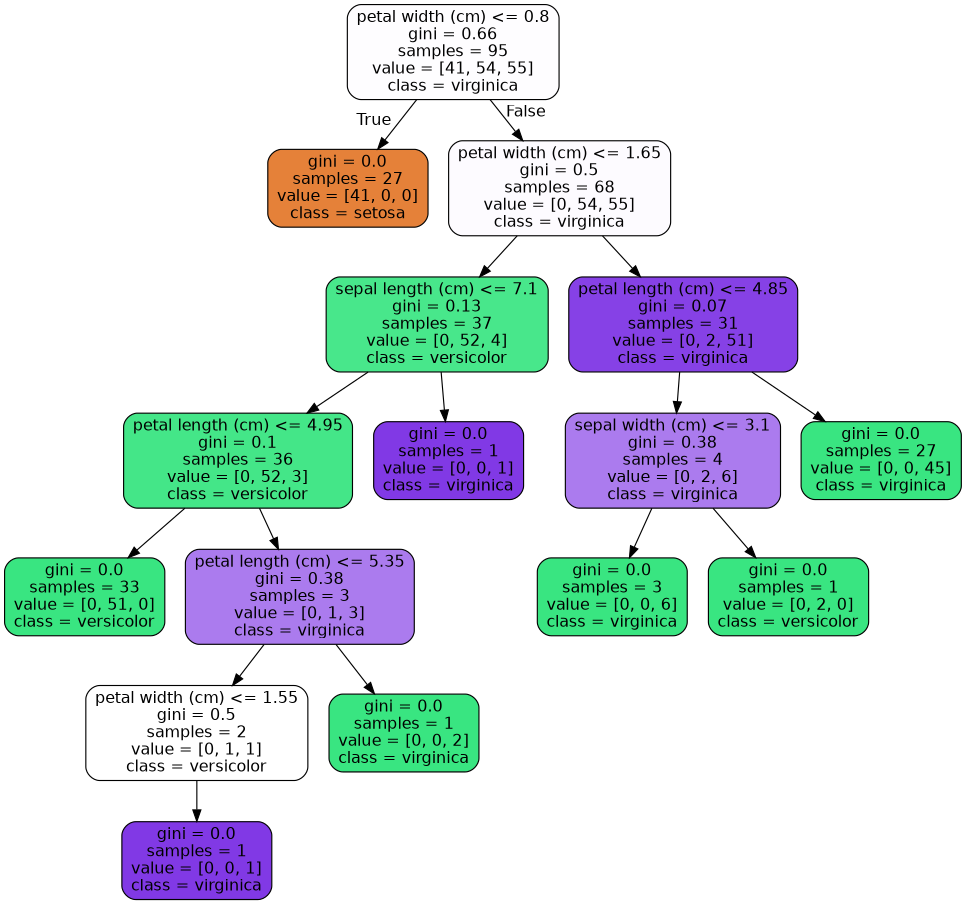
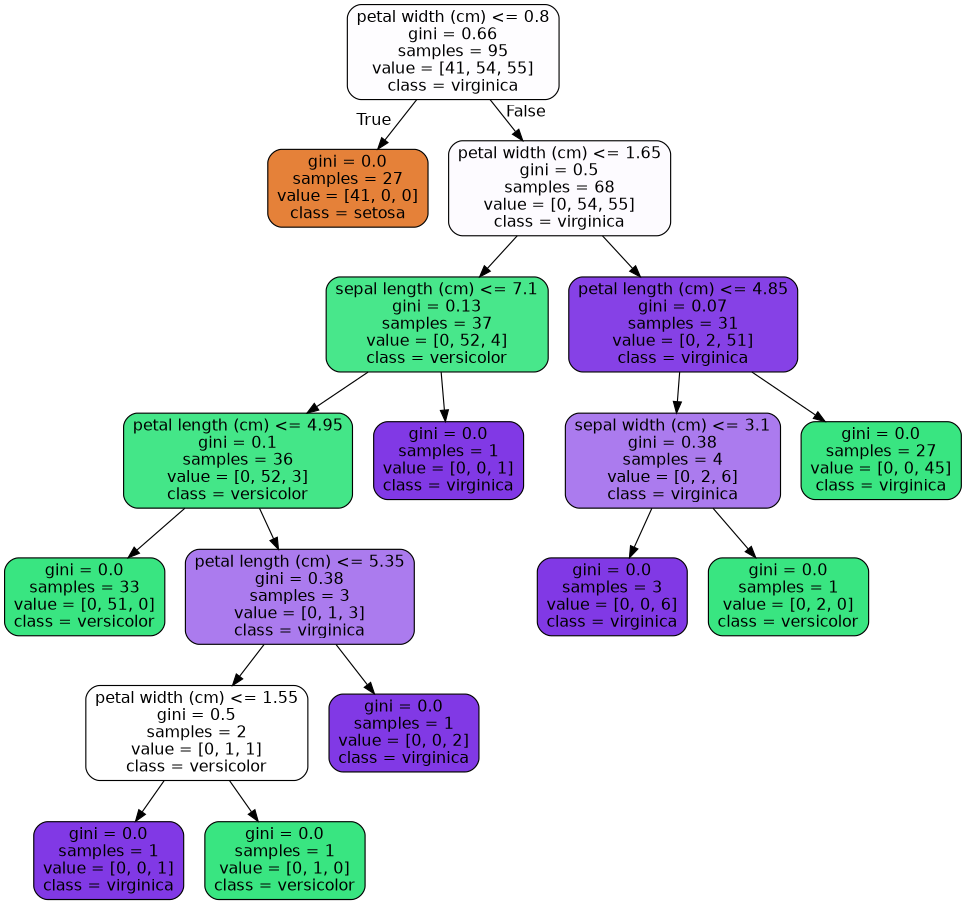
node "gini = 0.0 samples = 3 value = [0, 0, 6] class = virginica": fillcolor #39e581 -> #8139e5
node "gini = 0.0 samples = 1 value = [0, 0, 2] class = virginica": fillcolor #39e581 -> #8139e5
node "gini = 0.0 samples = 1 value = [0, 1, 0] class = versicolor": added
